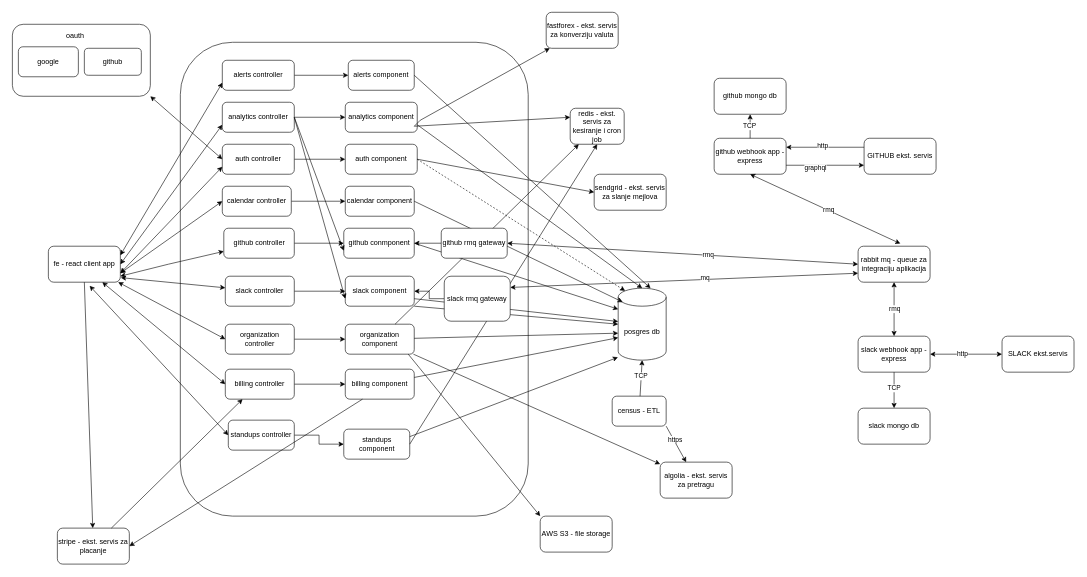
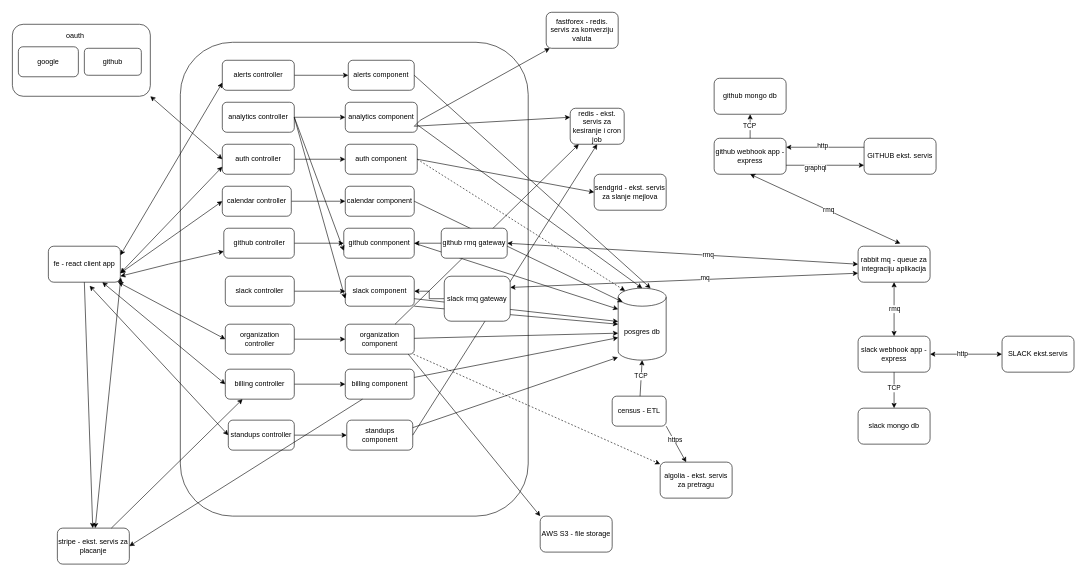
node "fastforex - ekst. servis za konverziju valuta": label "fastforex - ekst. servis za konverziju valuta" -> "fastforex - redis. servis za konverziju valuta"
edge "analytics controller" -- "fe - react client app": removed
edge "fe - react client app" -- "slack controller": now "fe - react client app" -- "stripe - ekst. servis za placanje"
edge "organization component" -> "algolia - ekst. servis za pretragu": style solid -> dashed
node "standups component": moved (377, 444) -> (380, 435)
